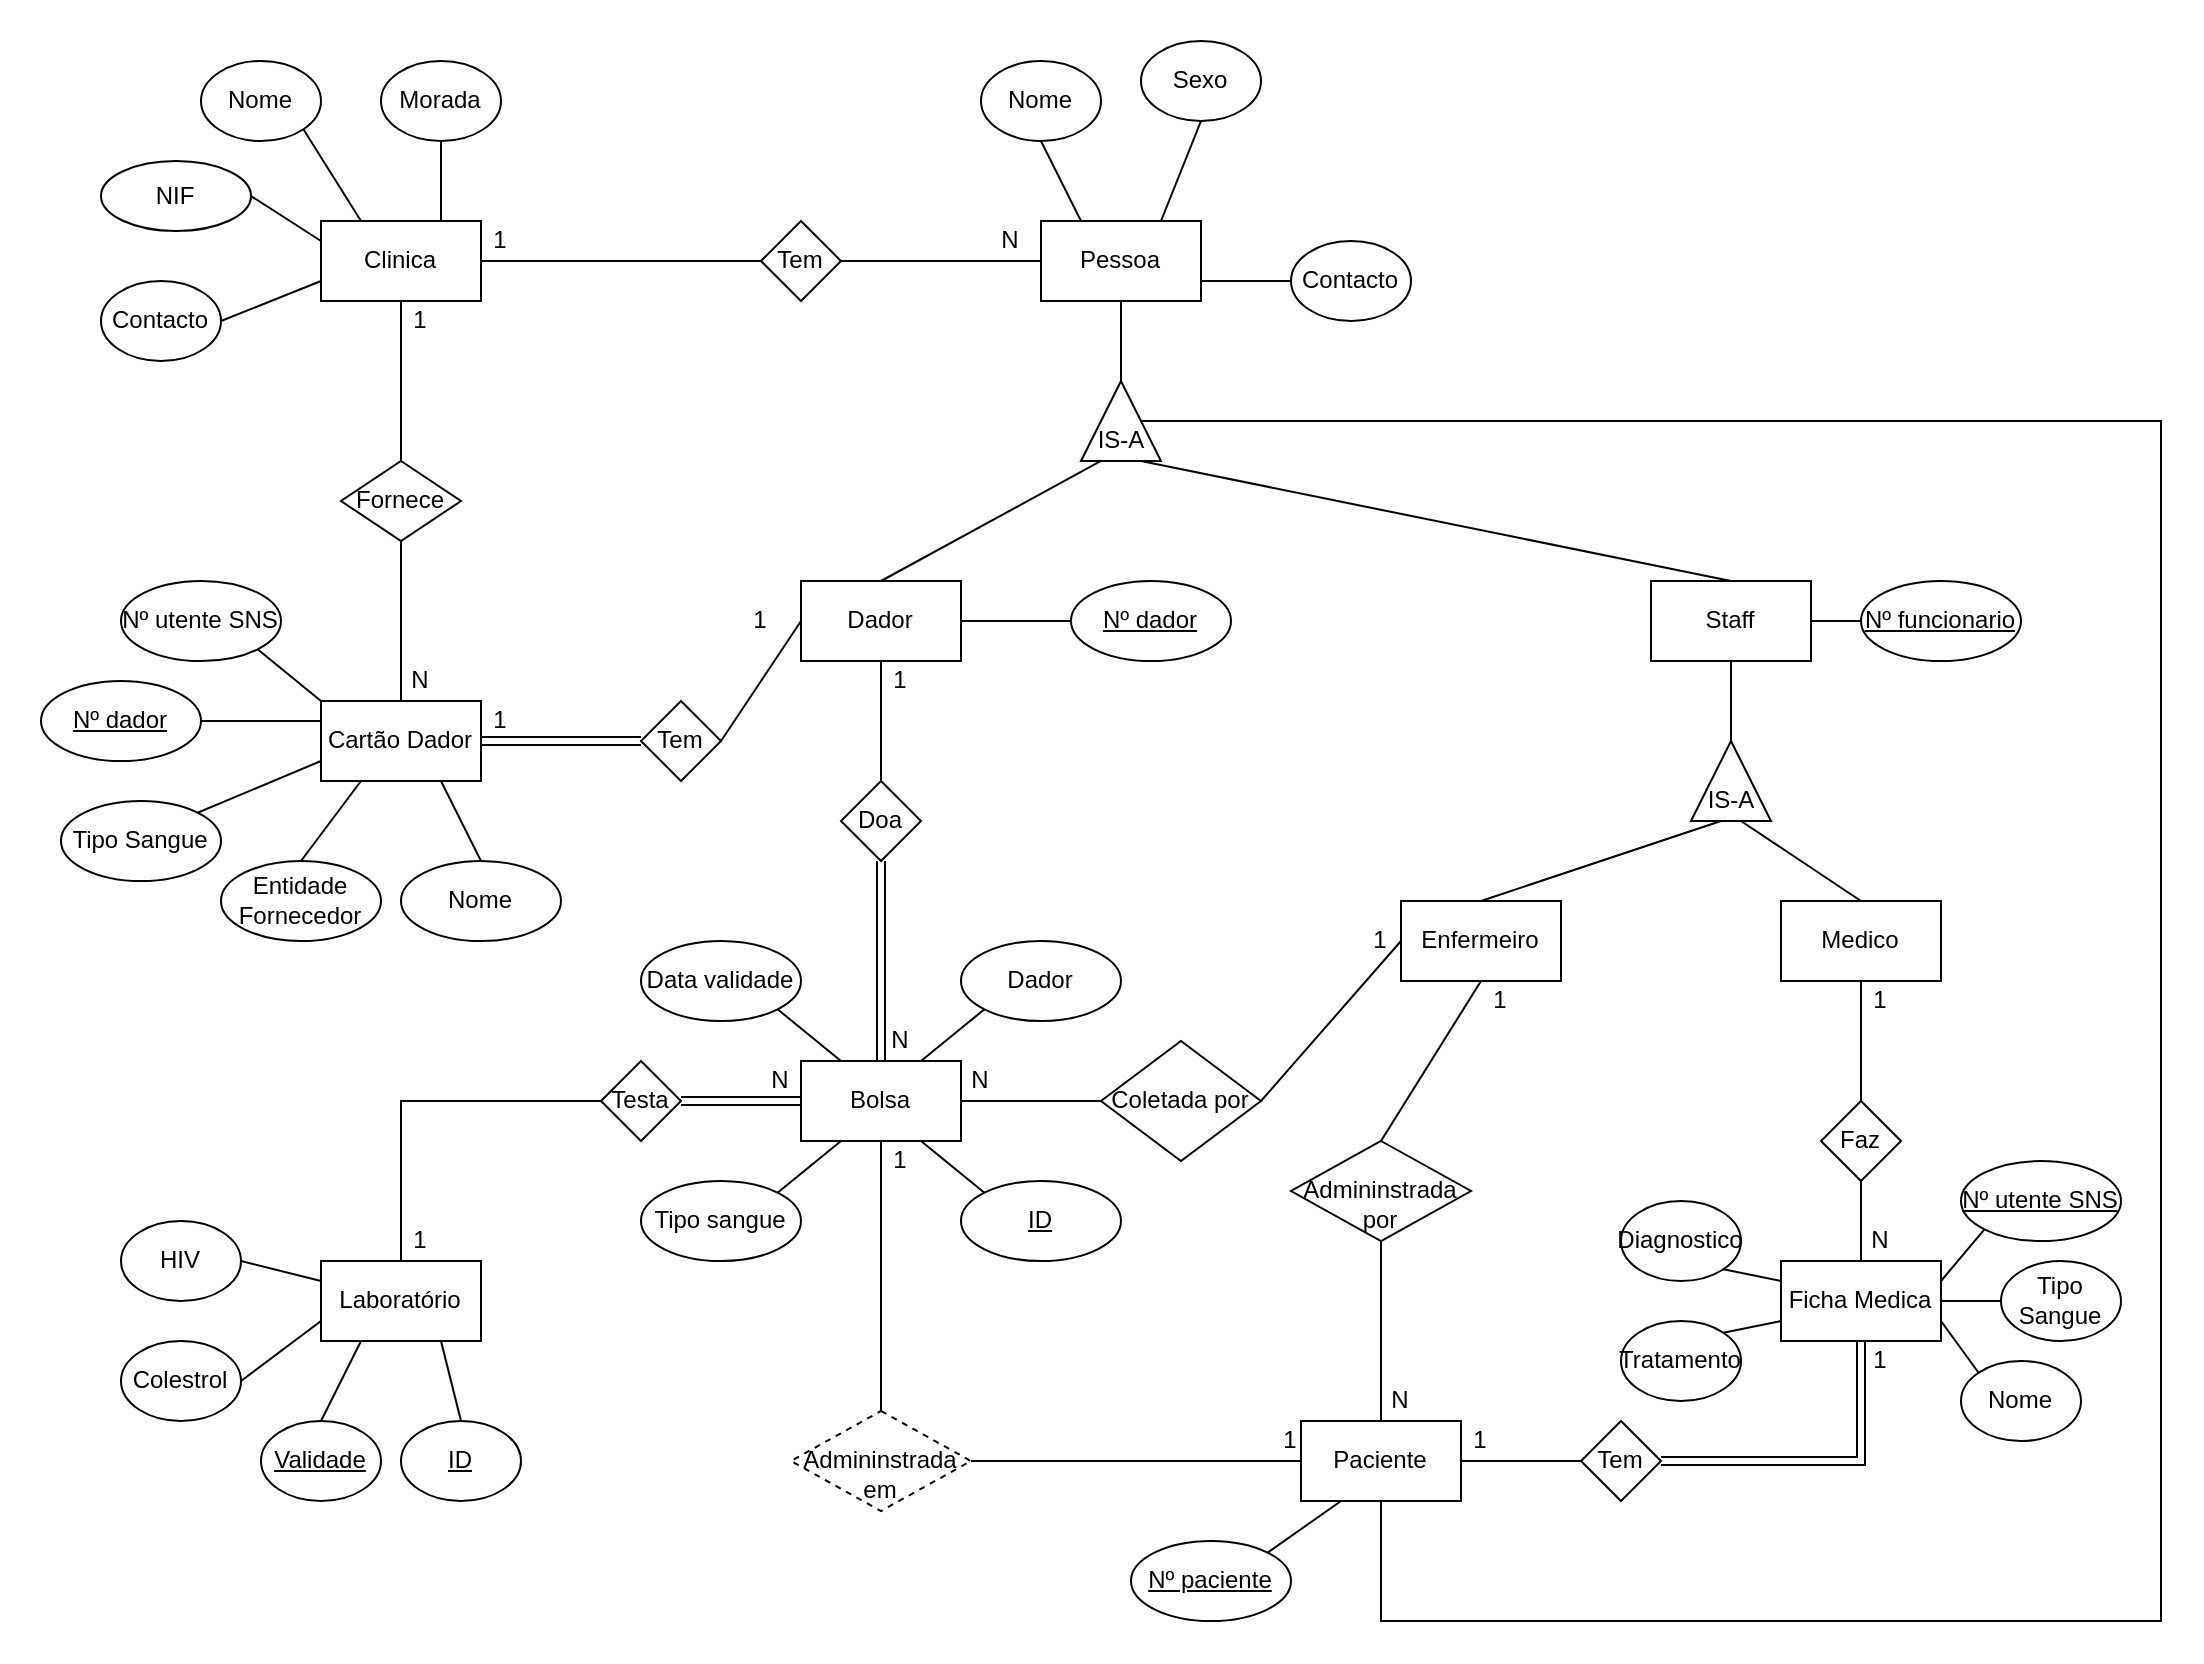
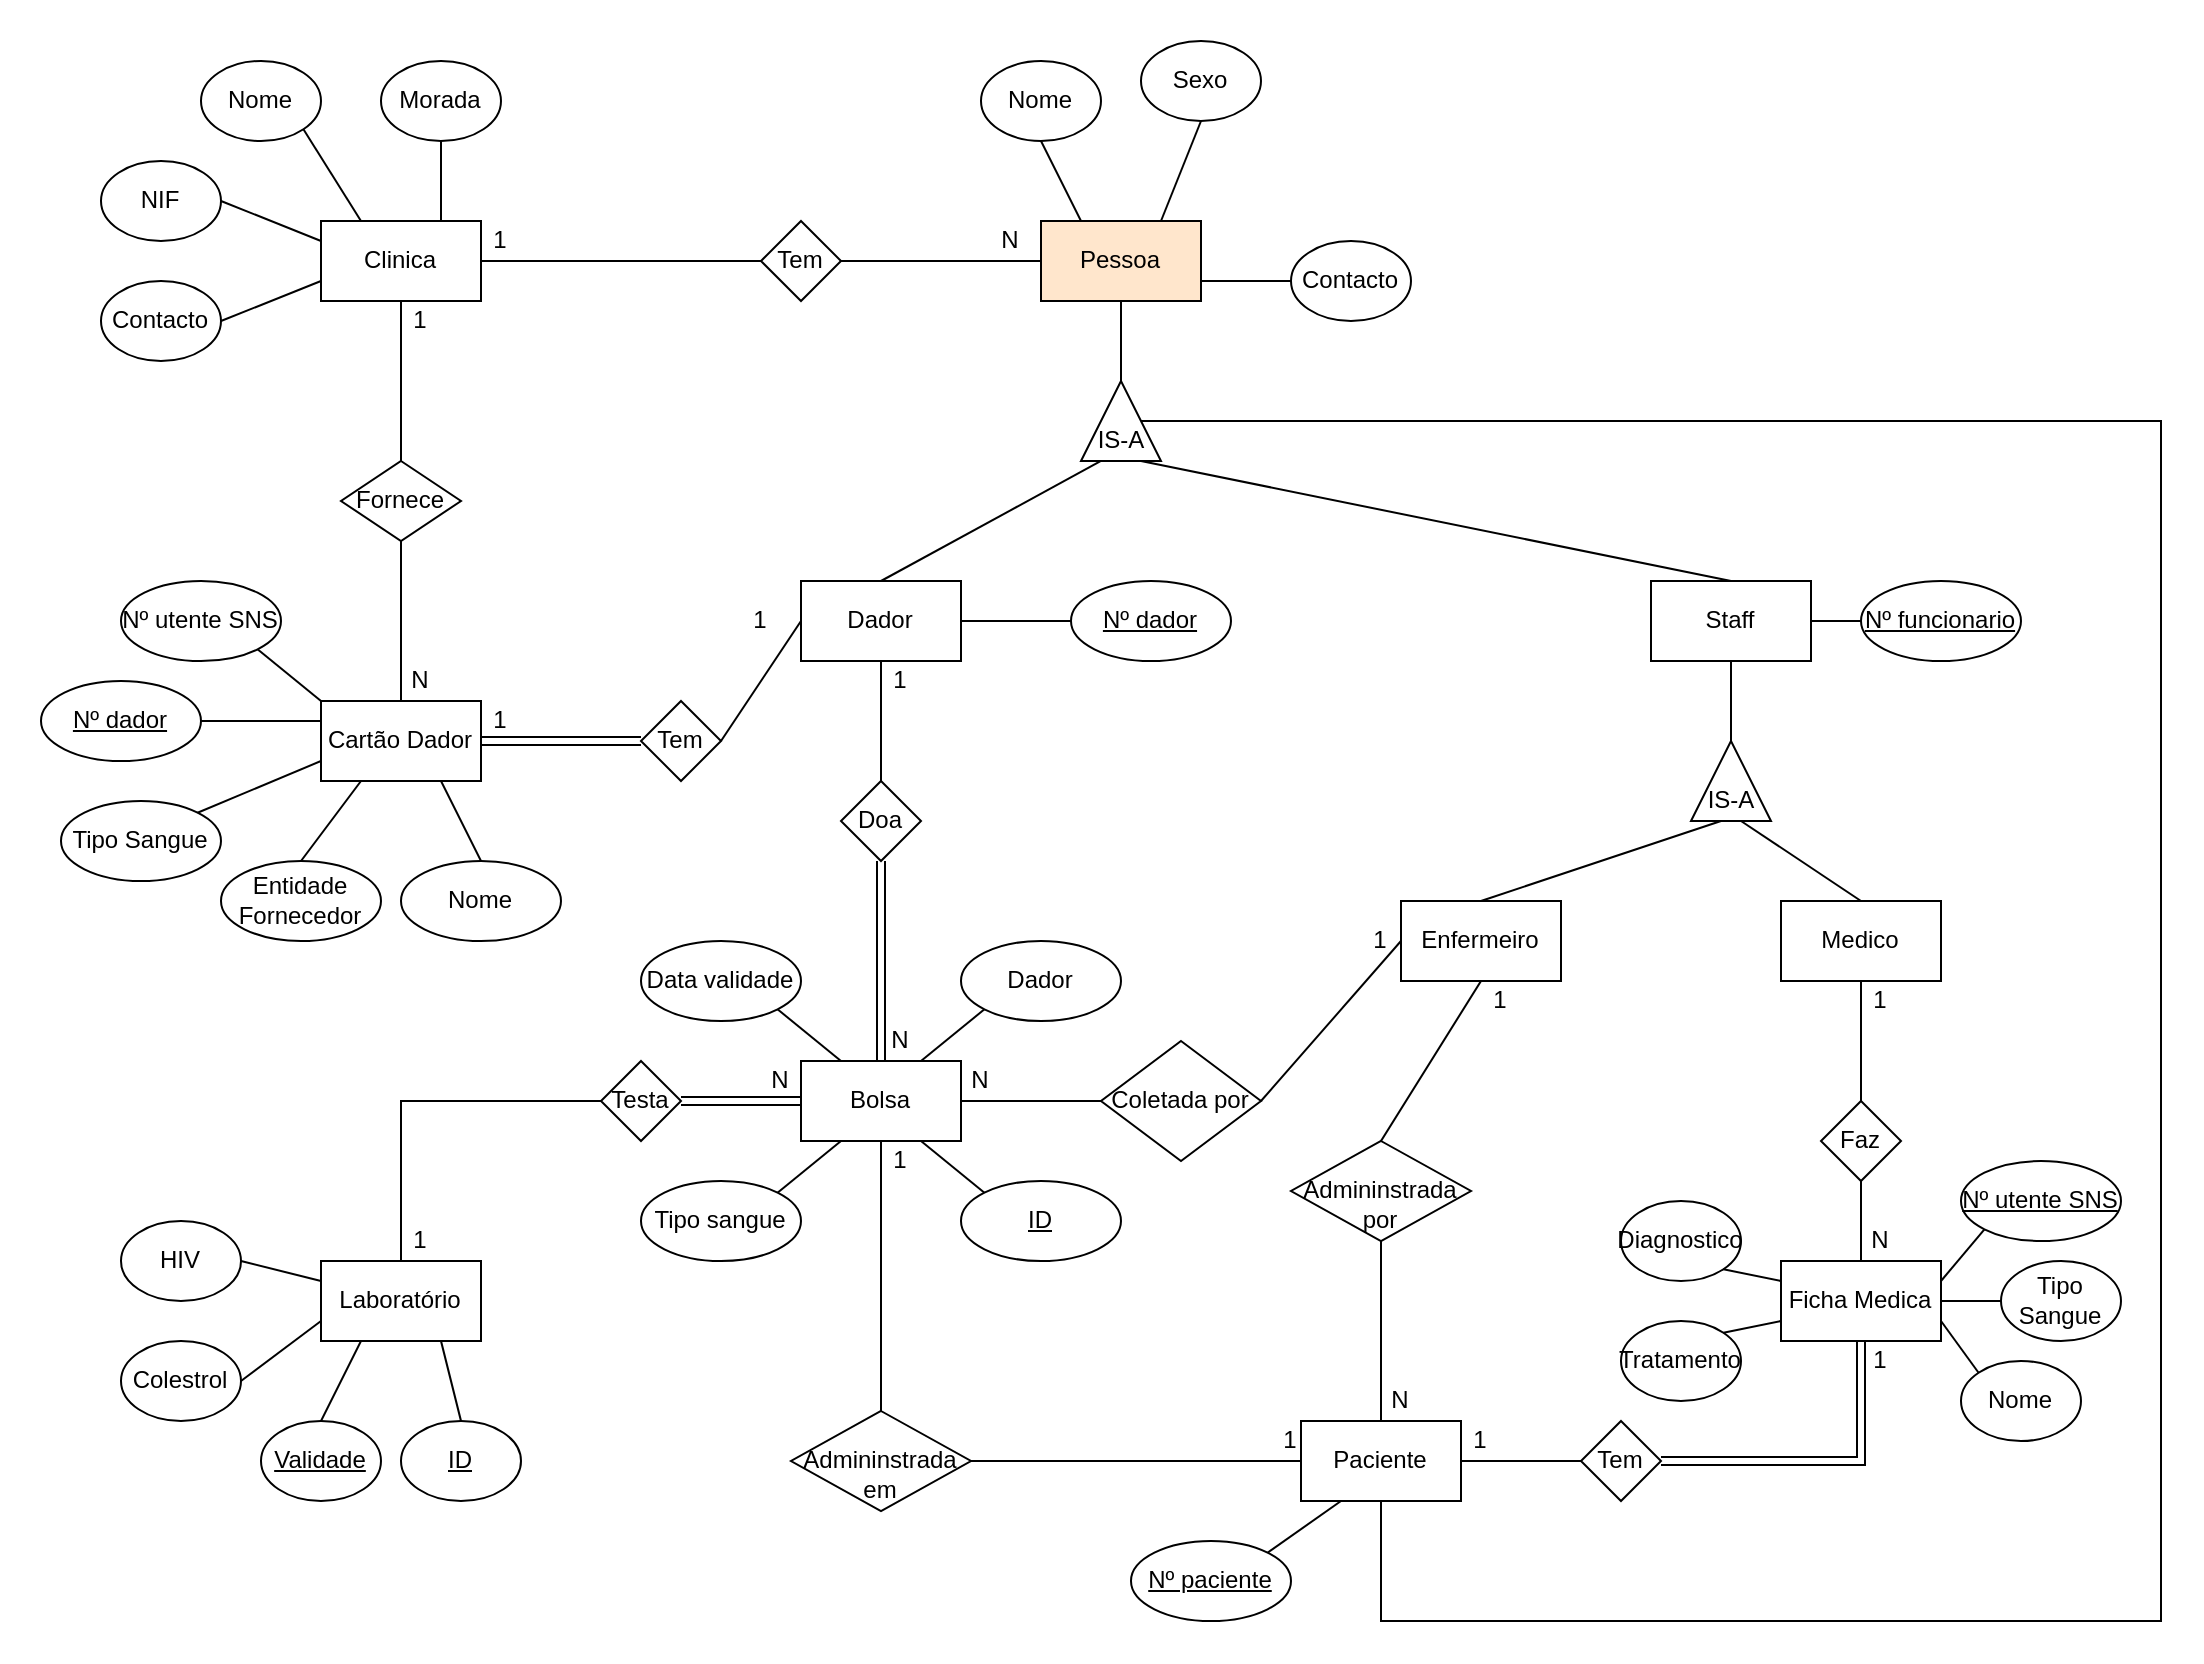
node "NIF": size 150x70 -> 120x80
node "Pessoa": fillcolor #ffffff -> #ffe6cc
node "Admininstrada em": style dashed -> solid
